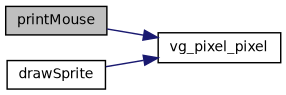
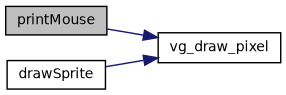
node "vg_pixel_pixel": label "vg_pixel_pixel" -> "vg_draw_pixel"
